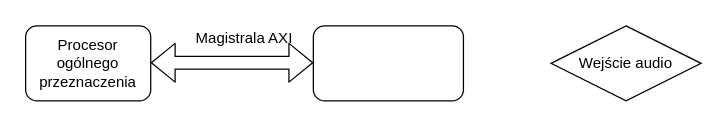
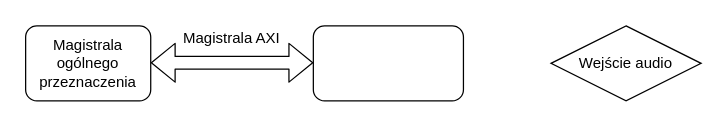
node "Magistrala AXI": moved (244, 38) -> (232, 38)
node "Procesor ogólnego przeznaczenia": label "Procesor ogólnego przeznaczenia" -> "Magistrala ogólnego przeznaczenia"
